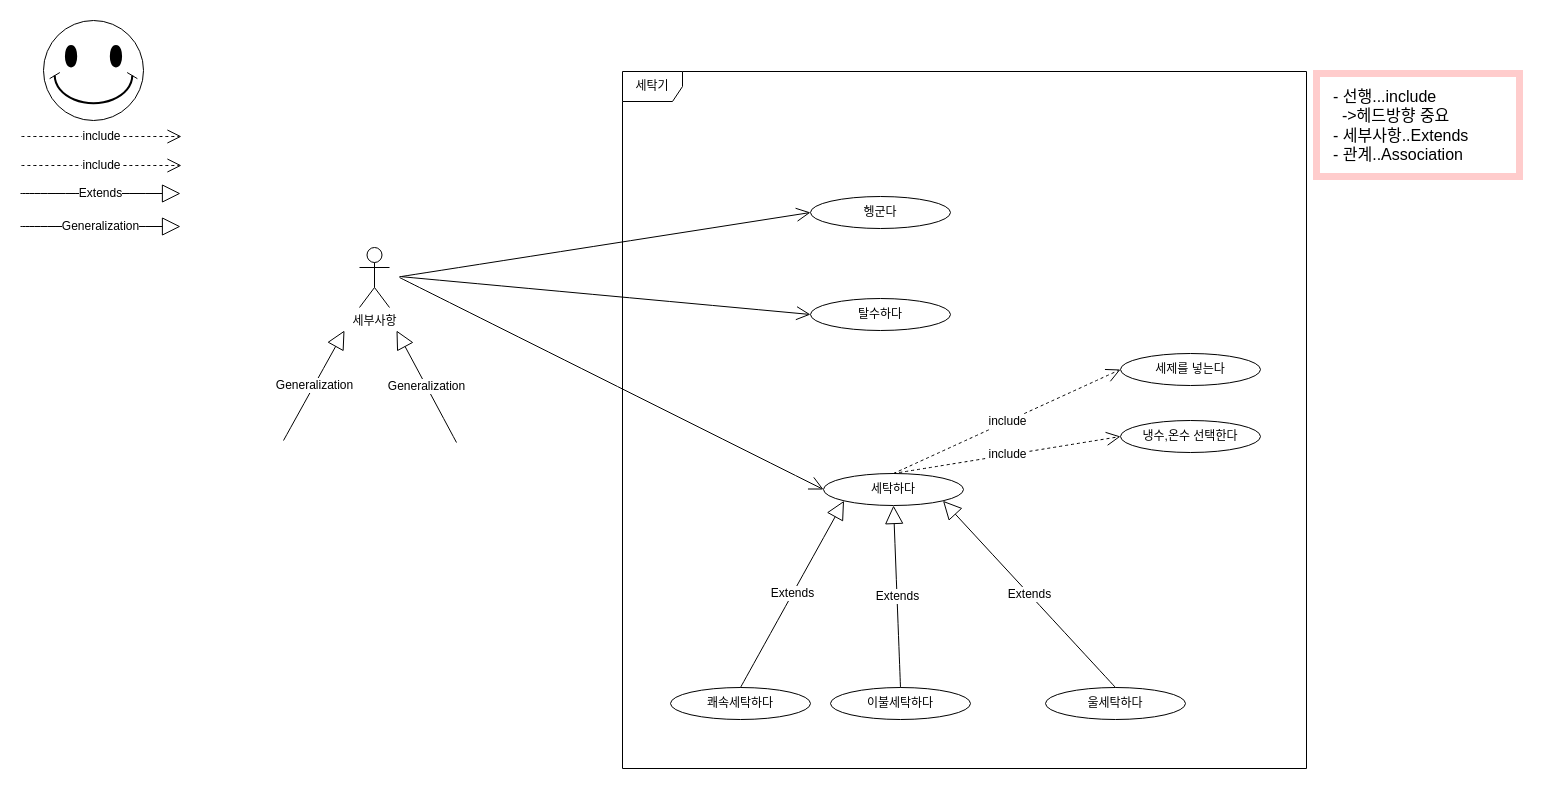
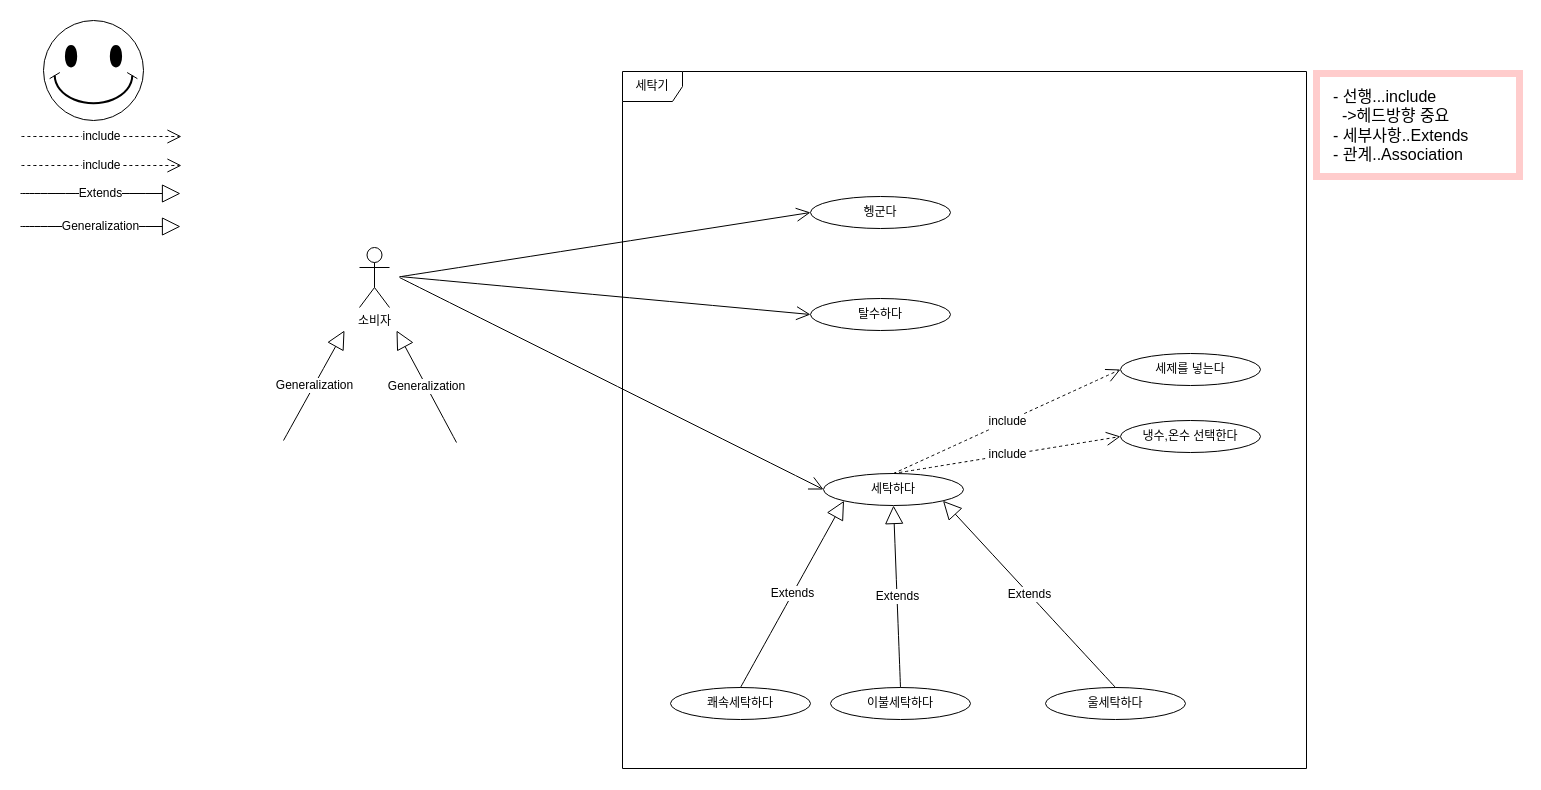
node "세부사항": label "세부사항" -> "소비자"
